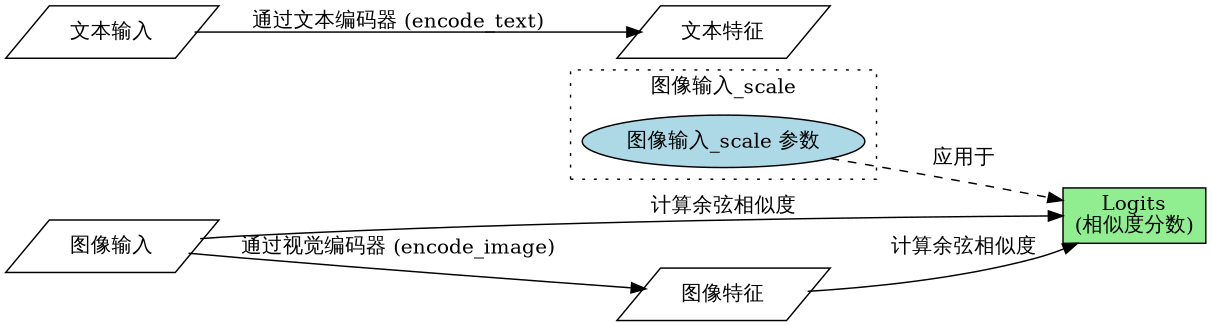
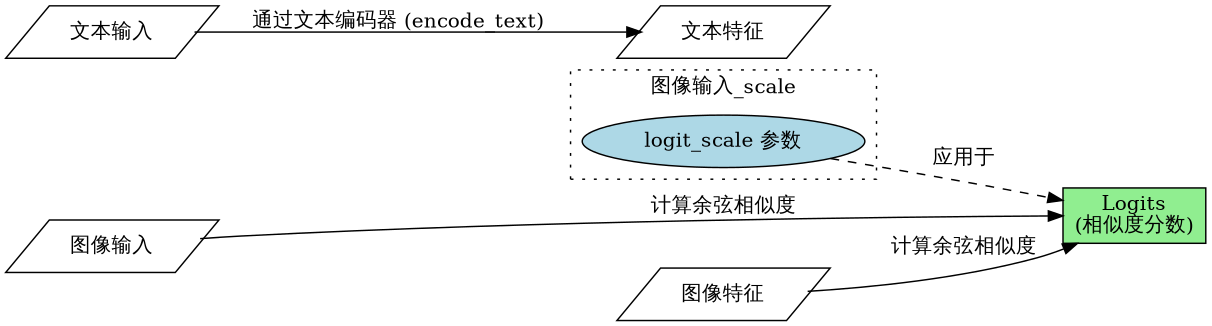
node "图像输入_scale 参数": label "图像输入_scale 参数" -> "logit_scale 参数"
edge "图像输入" -> "图像特征": removed, label "通过视觉编码器 (encode_image)"
